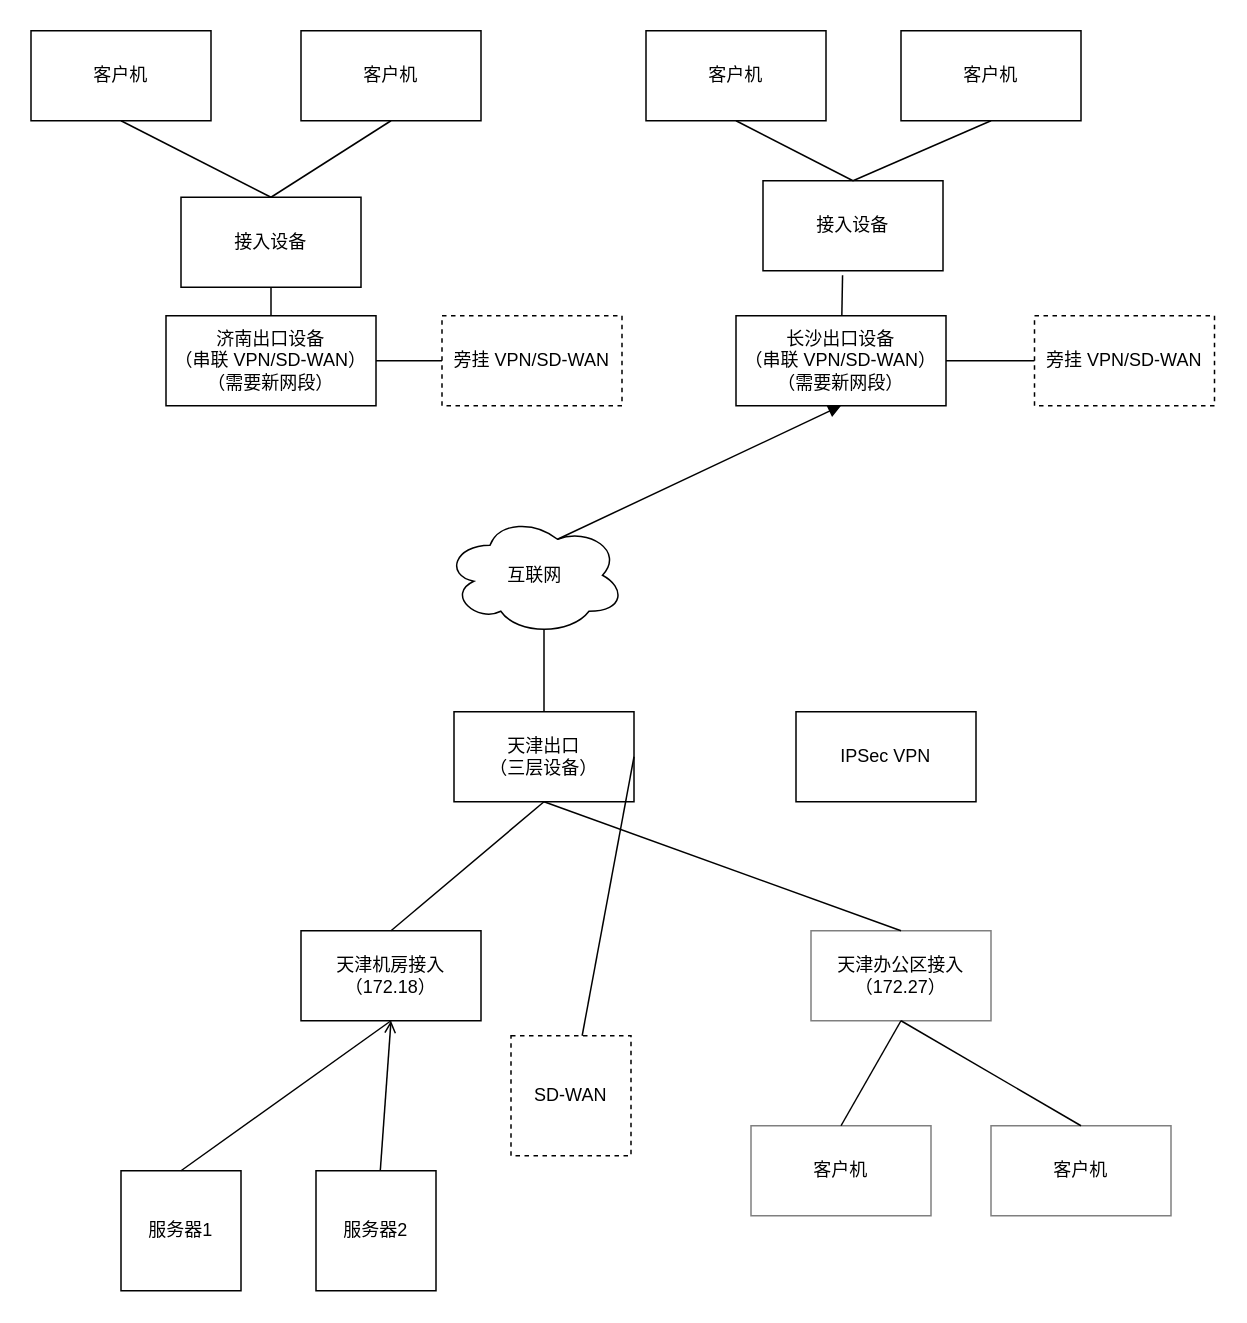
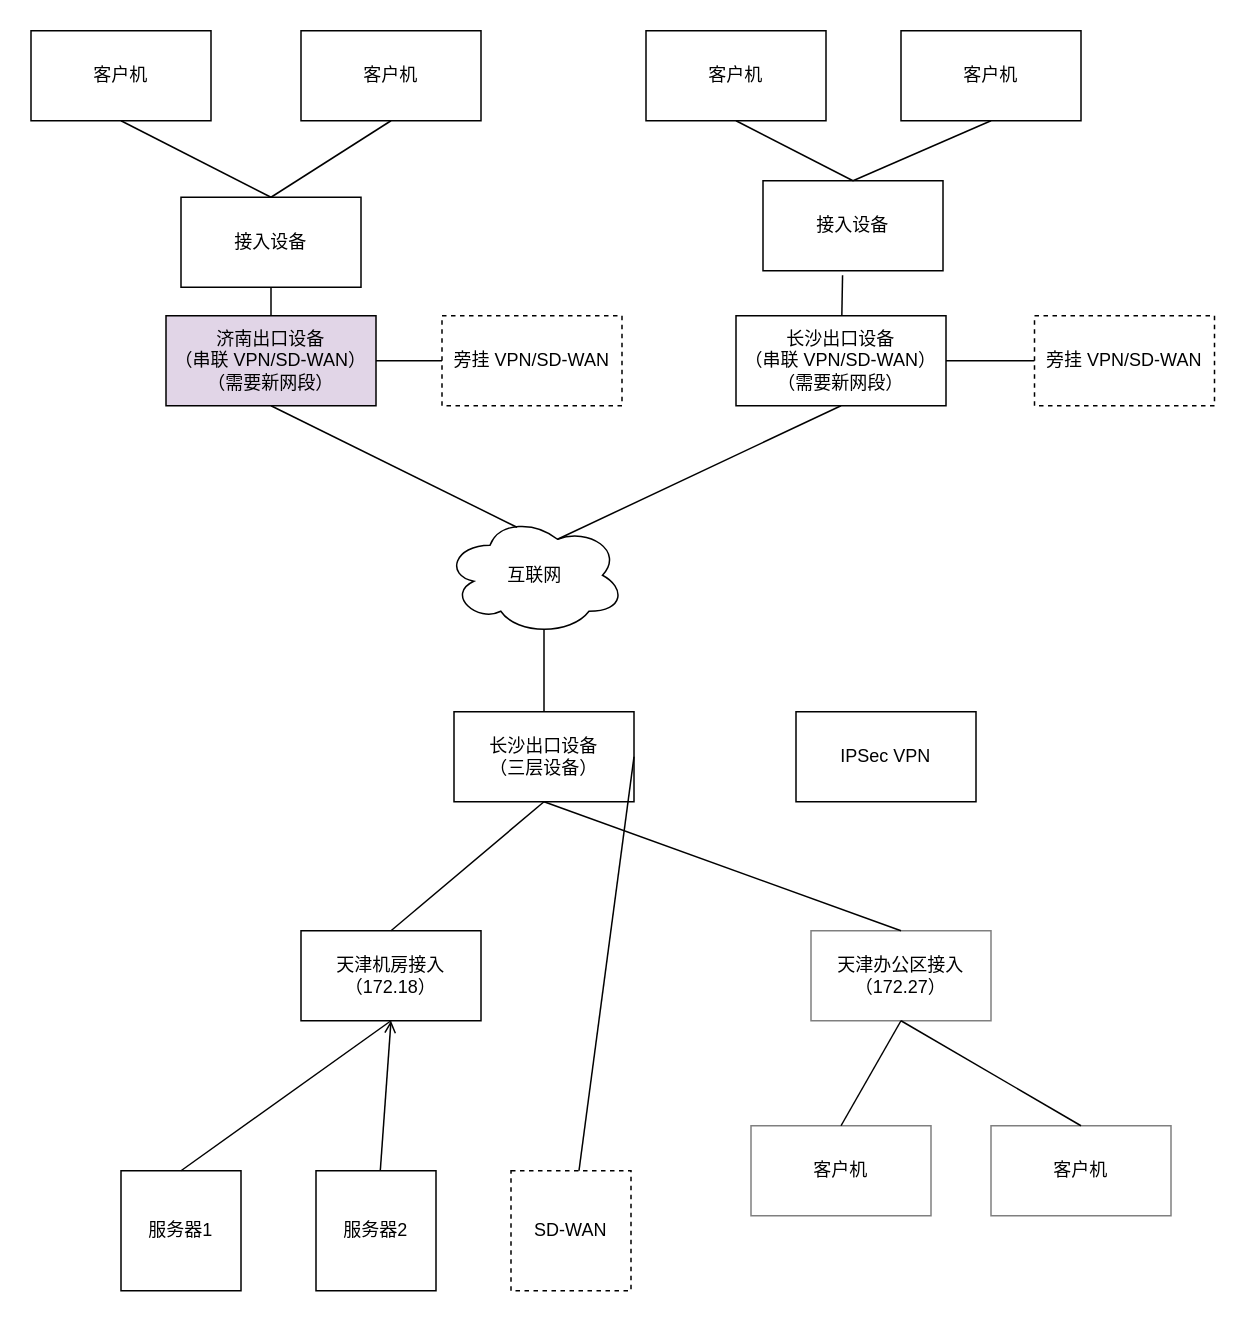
node "济南出口设备 （串联 VPN/SD-WAN） （需要新网段）": fillcolor #ffffff -> #e1d5e7
edge "互联网" -> "长沙出口设备 （串联 VPN/SD-WAN） （需要新网段）": arrowhead block -> none
edge "济南出口设备 （串联 VPN/SD-WAN） （需要新网段）" -- "互联网": added
node "天津出口 （三层设备）": label "天津出口 （三层设备）" -> "长沙出口设备 （三层设备）"
node "SD-WAN": moved (571, 1096) -> (571, 1231)
